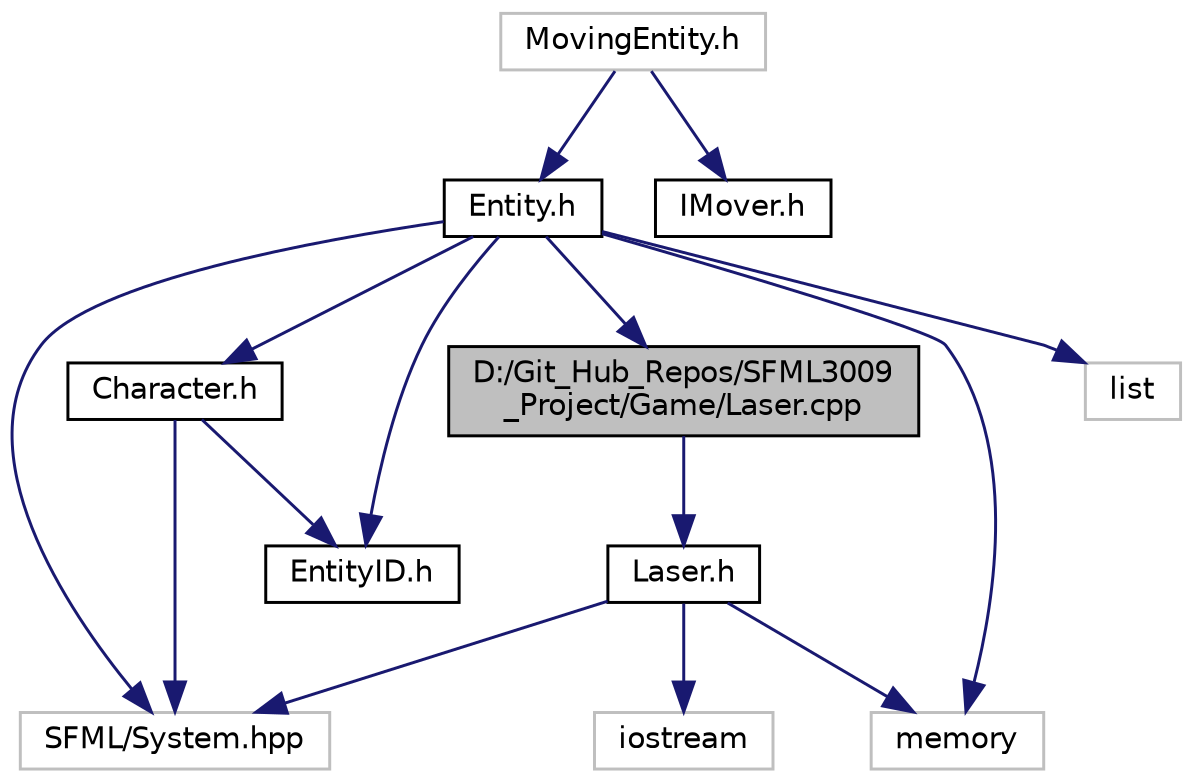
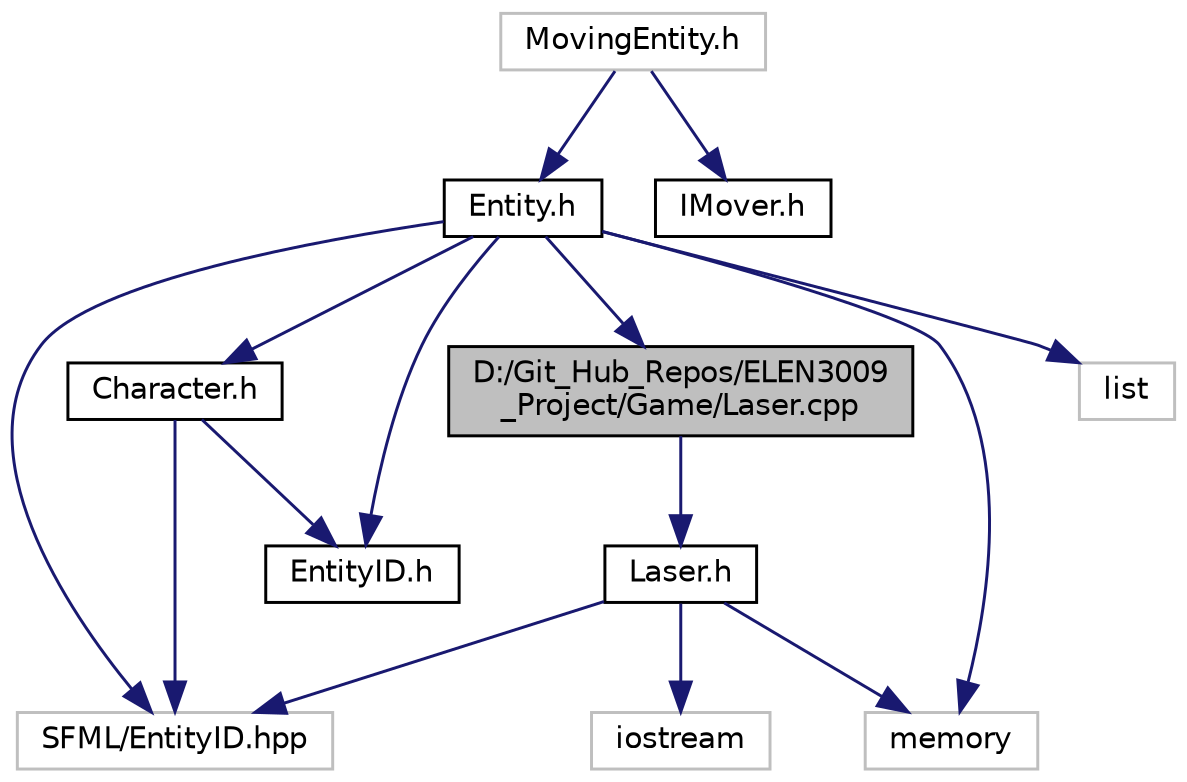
node "D:/Git_Hub_Repos/SFML3009 _Project/Game/Laser.cpp": label "D:/Git_Hub_Repos/SFML3009 _Project/Game/Laser.cpp" -> "D:/Git_Hub_Repos/ELEN3009 _Project/Game/Laser.cpp"
node "SFML/System.hpp": label "SFML/System.hpp" -> "SFML/EntityID.hpp"
